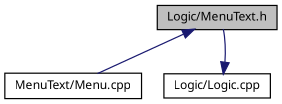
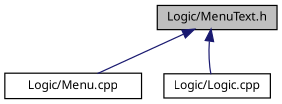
edge "Logic/MenuText.h" -> "Logic/Logic.cpp": reversed
node "MenuText/Menu.cpp": label "MenuText/Menu.cpp" -> "Logic/Menu.cpp"
